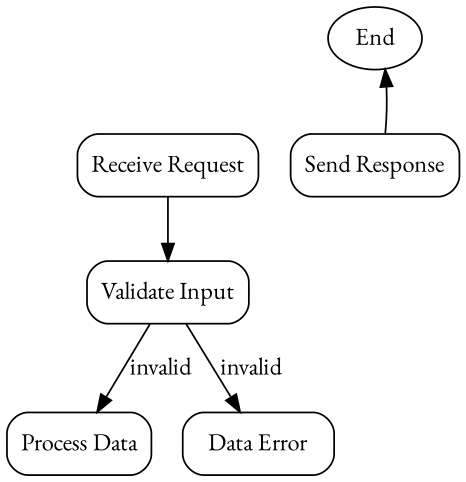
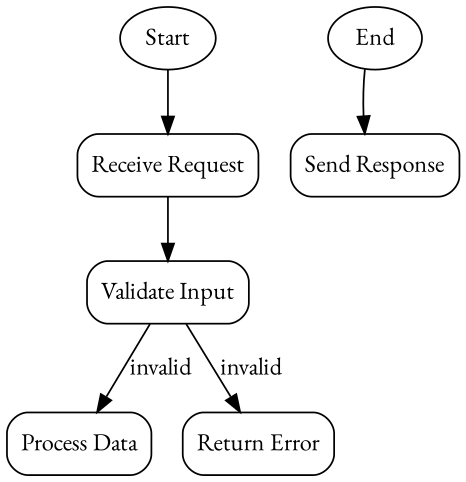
node "Start": added
edge "Send Response" -> "End": reversed
node "Data Error": label "Data Error" -> "Return Error"
